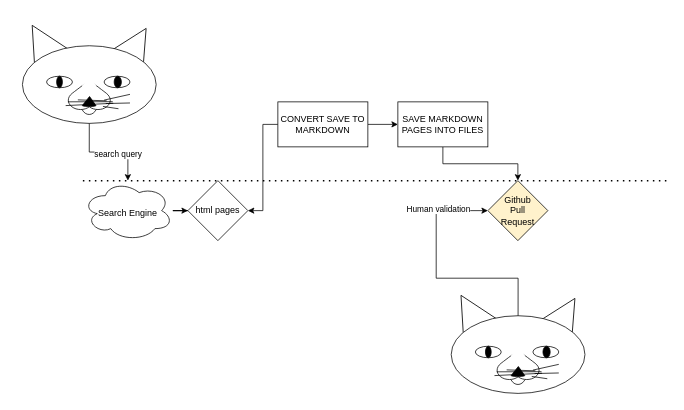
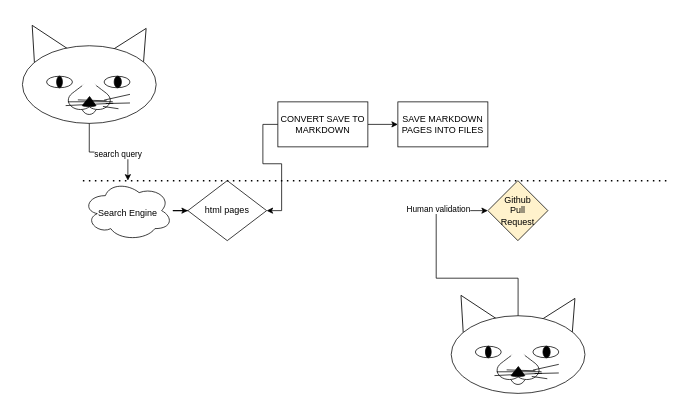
edge "SAVE MARKDOWN PAGES INTO FILES" -> "Github Pull Request": removed
node "html pages": size 60x60 -> 79x60
